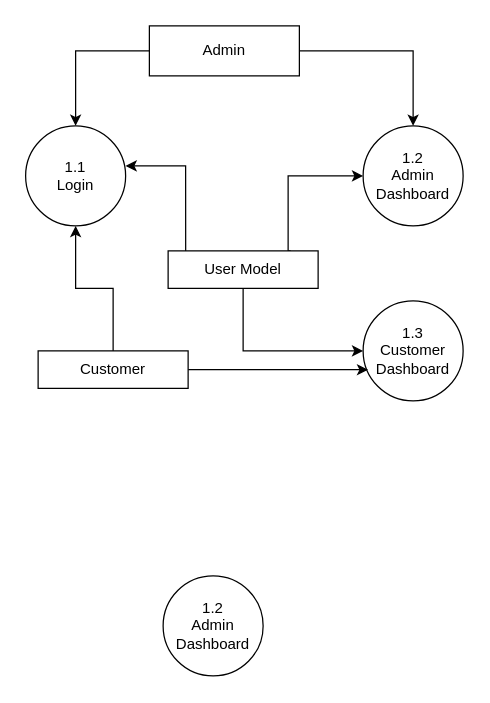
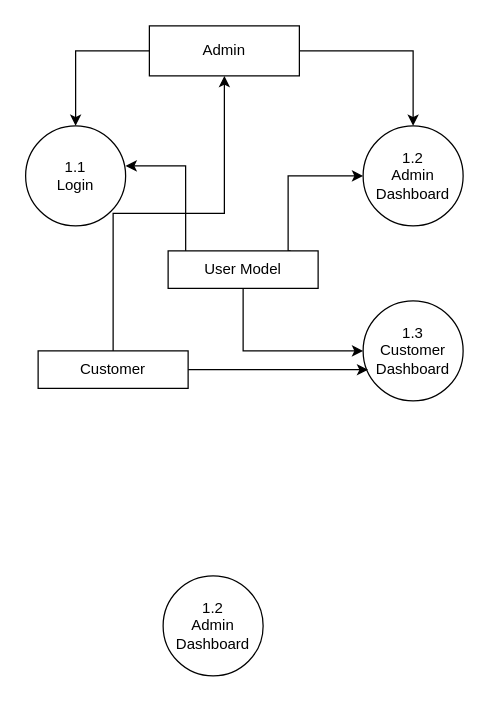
edge "Customer" -> "1.1 Login": now "Customer" -> "Admin"
